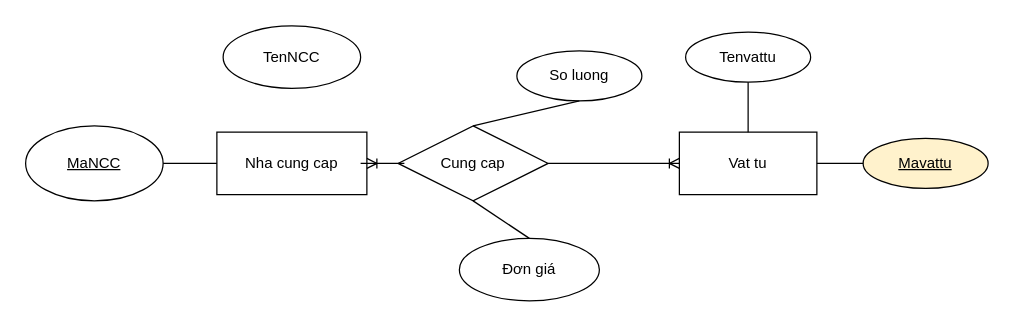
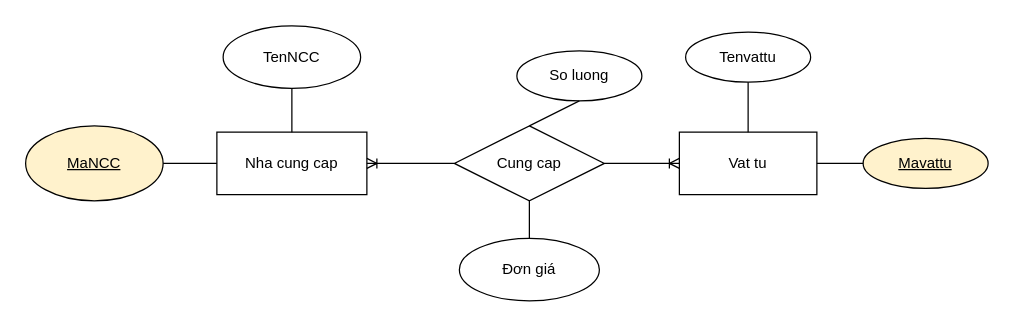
edge "TenNCC" -- "Nha cung cap": added
node "MaNCC": fillcolor #ffffff -> #fff2cc
node "Cung cap": moved (473, 163) -> (529, 163)
